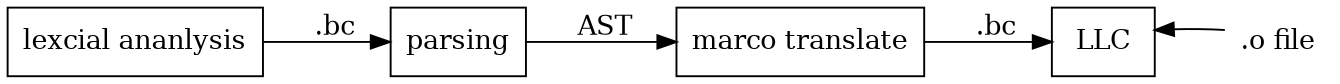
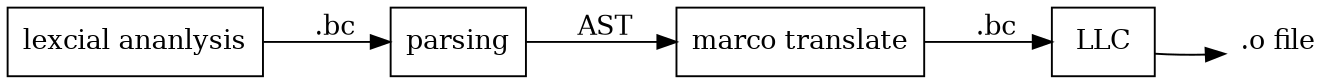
edge ".o file" -> "LLC": reversed
